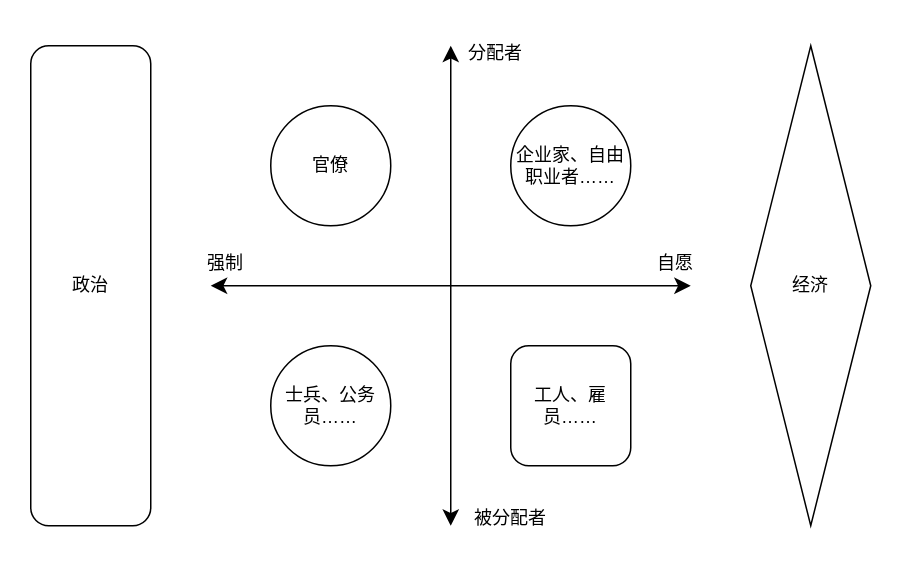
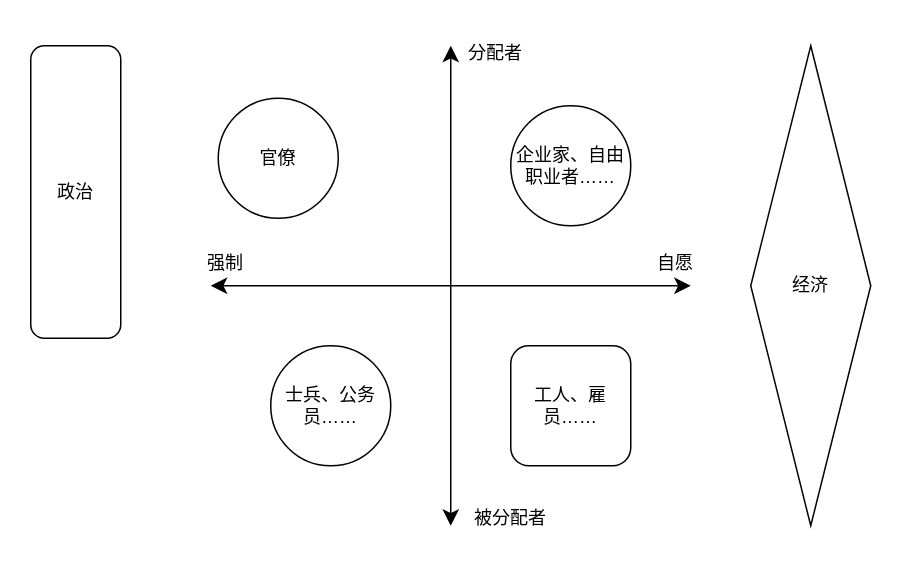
node "官僚": moved (331, 166) -> (278, 158)
node "政治": size 120x480 -> 90x293
